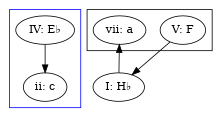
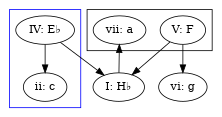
edge "IV: E♭" -> "I: H♭": added
node "vi: g": added
